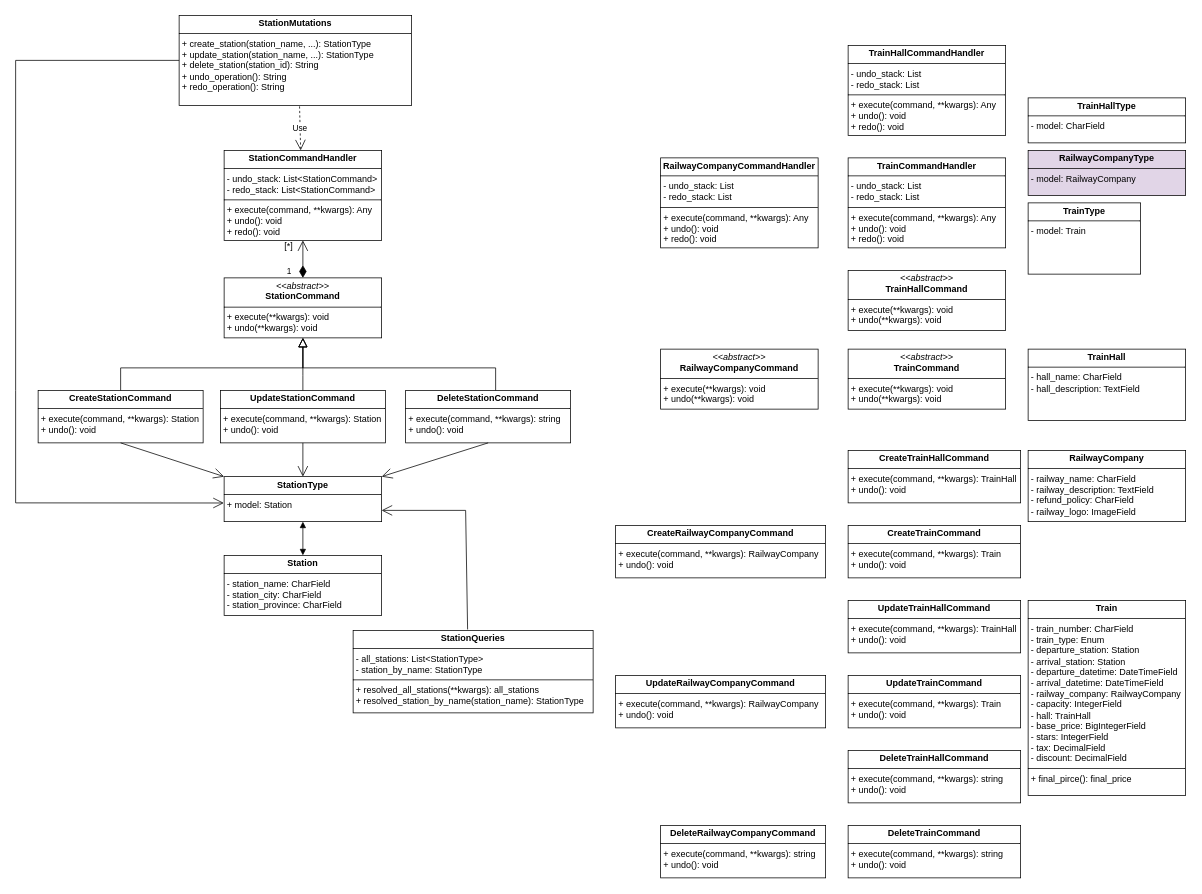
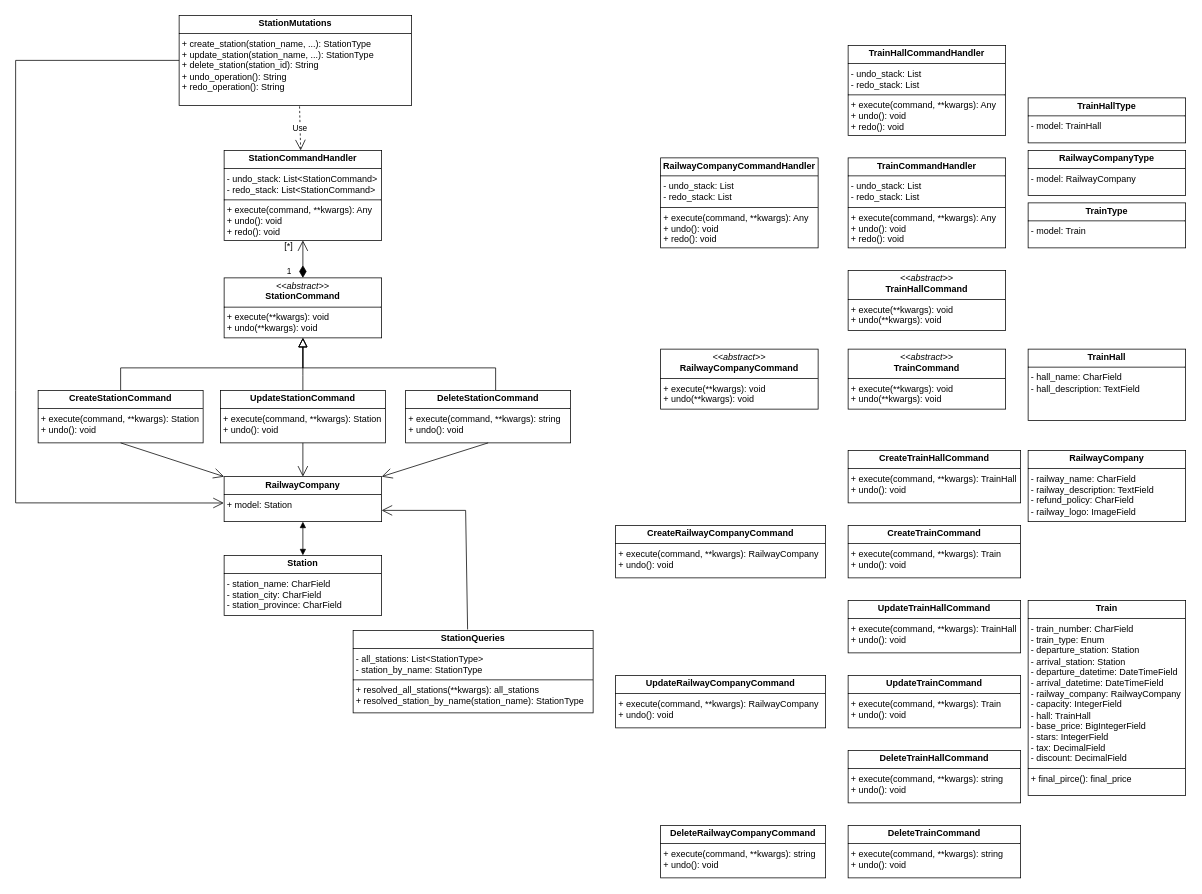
node "TrainHallType - model: CharField": label "TrainHallType - model: CharField" -> "TrainHallType - model: TrainHall"
node "RailwayCompanyType - model: RailwayCompany": fillcolor #e1d5e7 -> #ffffff
node "TrainType - model: Train": size 113x71 -> 158x45
node "StationType + model: Station": label "StationType + model: Station" -> "RailwayCompany + model: Station"
